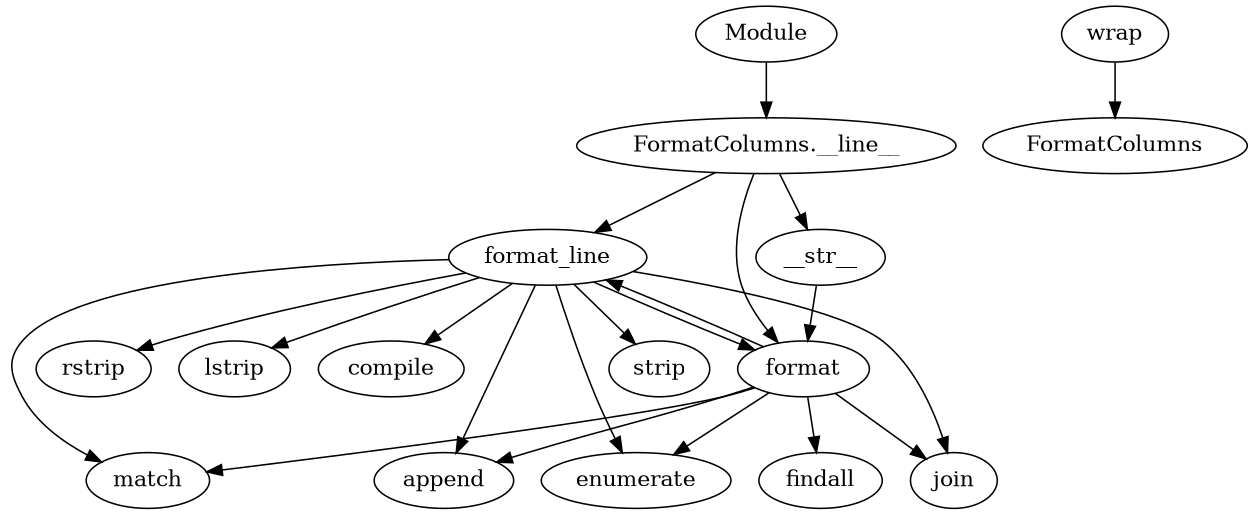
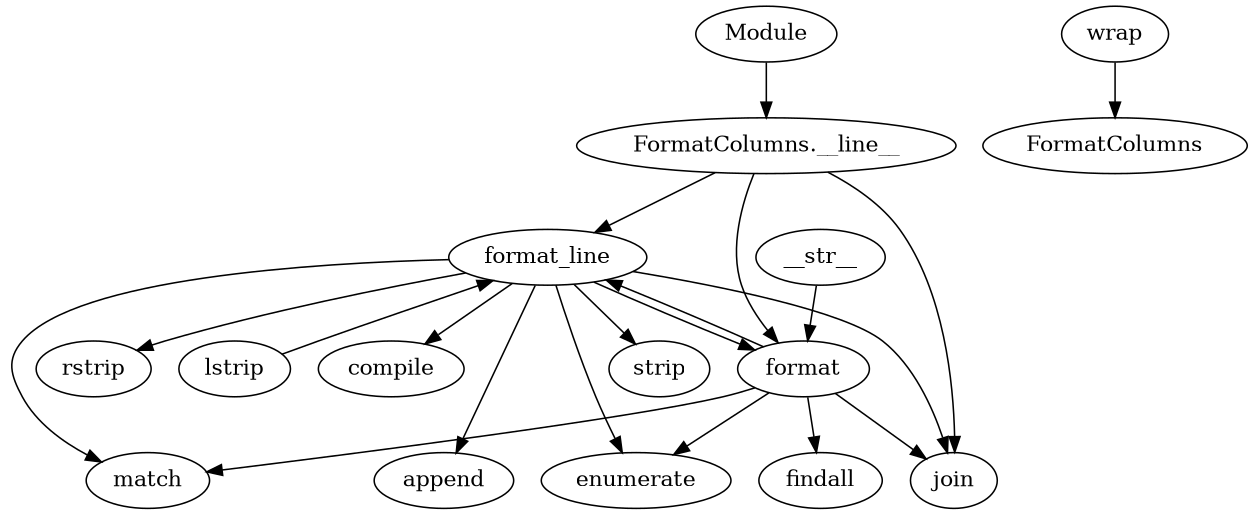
edge "FormatColumns.__line__" -> "__str__": now "FormatColumns.__line__" -> "join"
edge "format_line" -> "lstrip": reversed
edge "format" -> "append": removed
